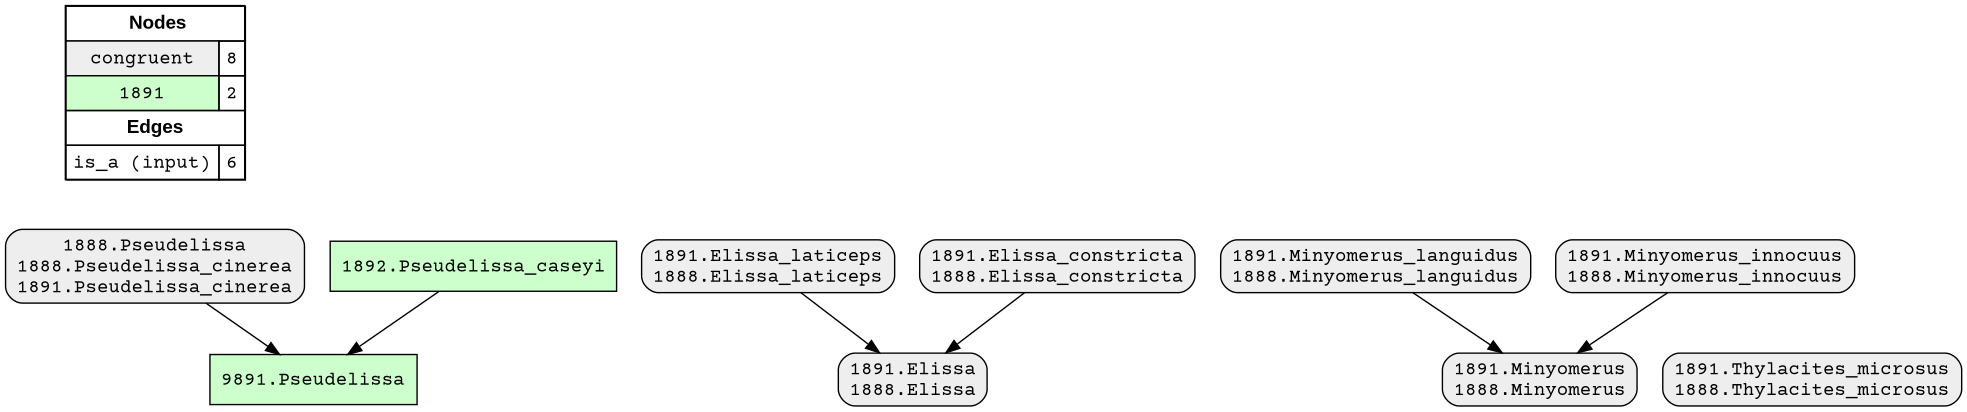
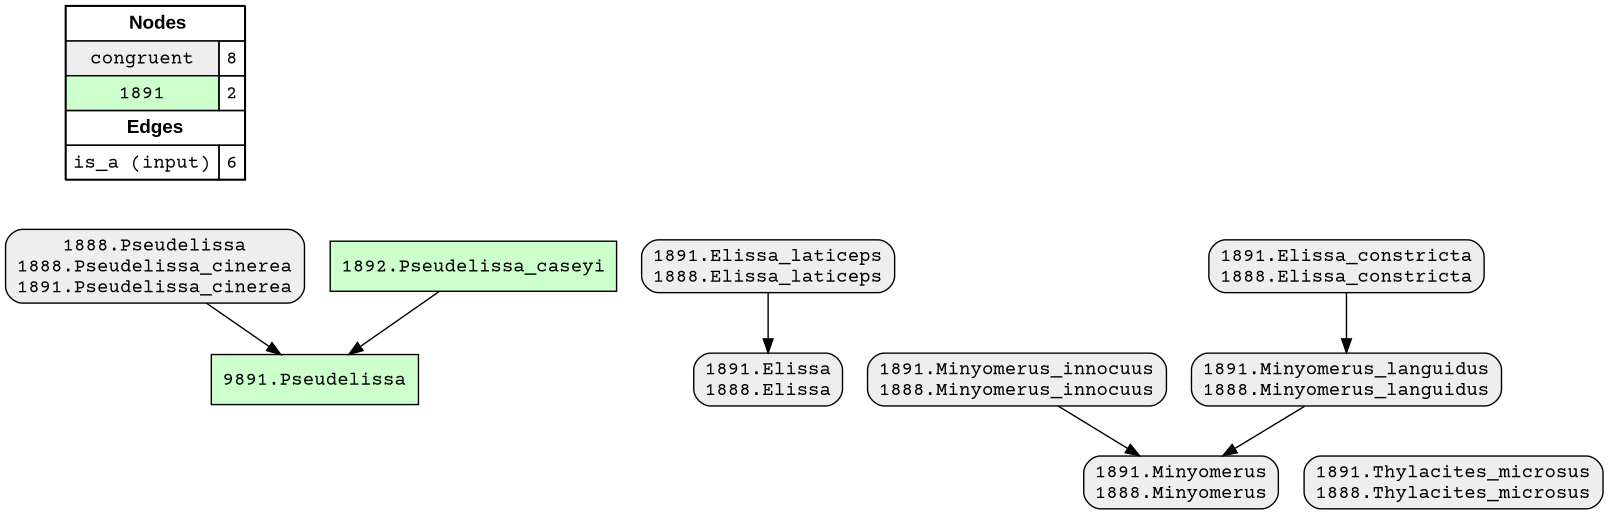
edge "1891.Elissa_constricta 1888.Elissa_constricta" -> "1891.Elissa 1888.Elissa": now "1891.Elissa_constricta 1888.Elissa_constricta" -> "1891.Minyomerus_languidus 1888.Minyomerus_languidus"
